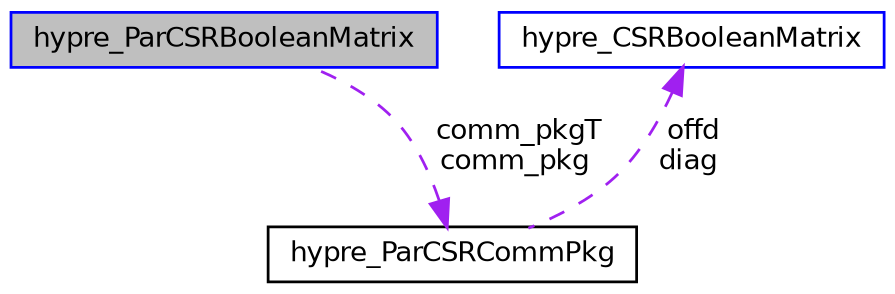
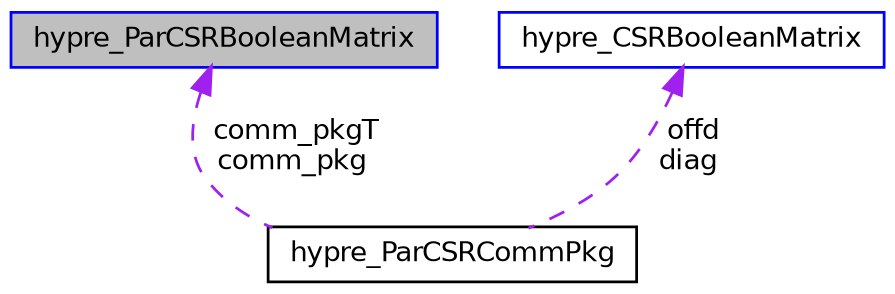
edge "hypre_ParCSRBooleanMatrix" -> "hypre_ParCSRCommPkg": reversed
